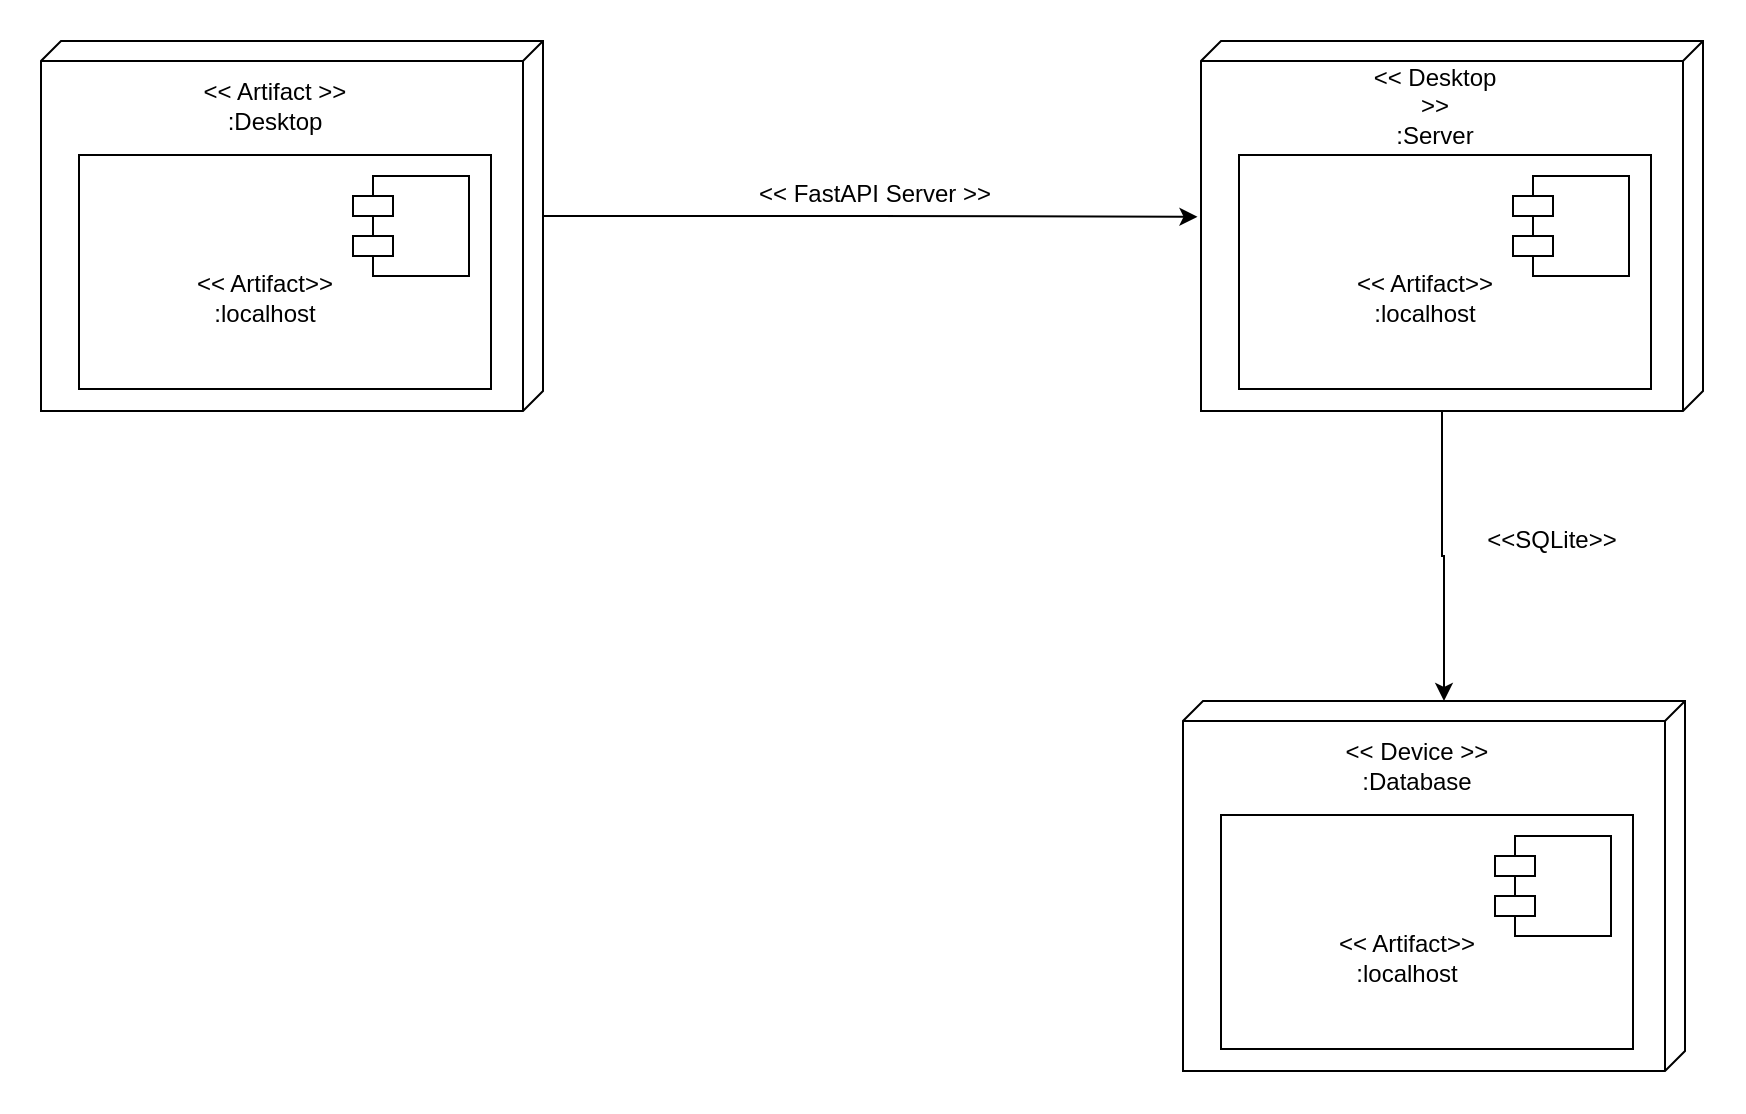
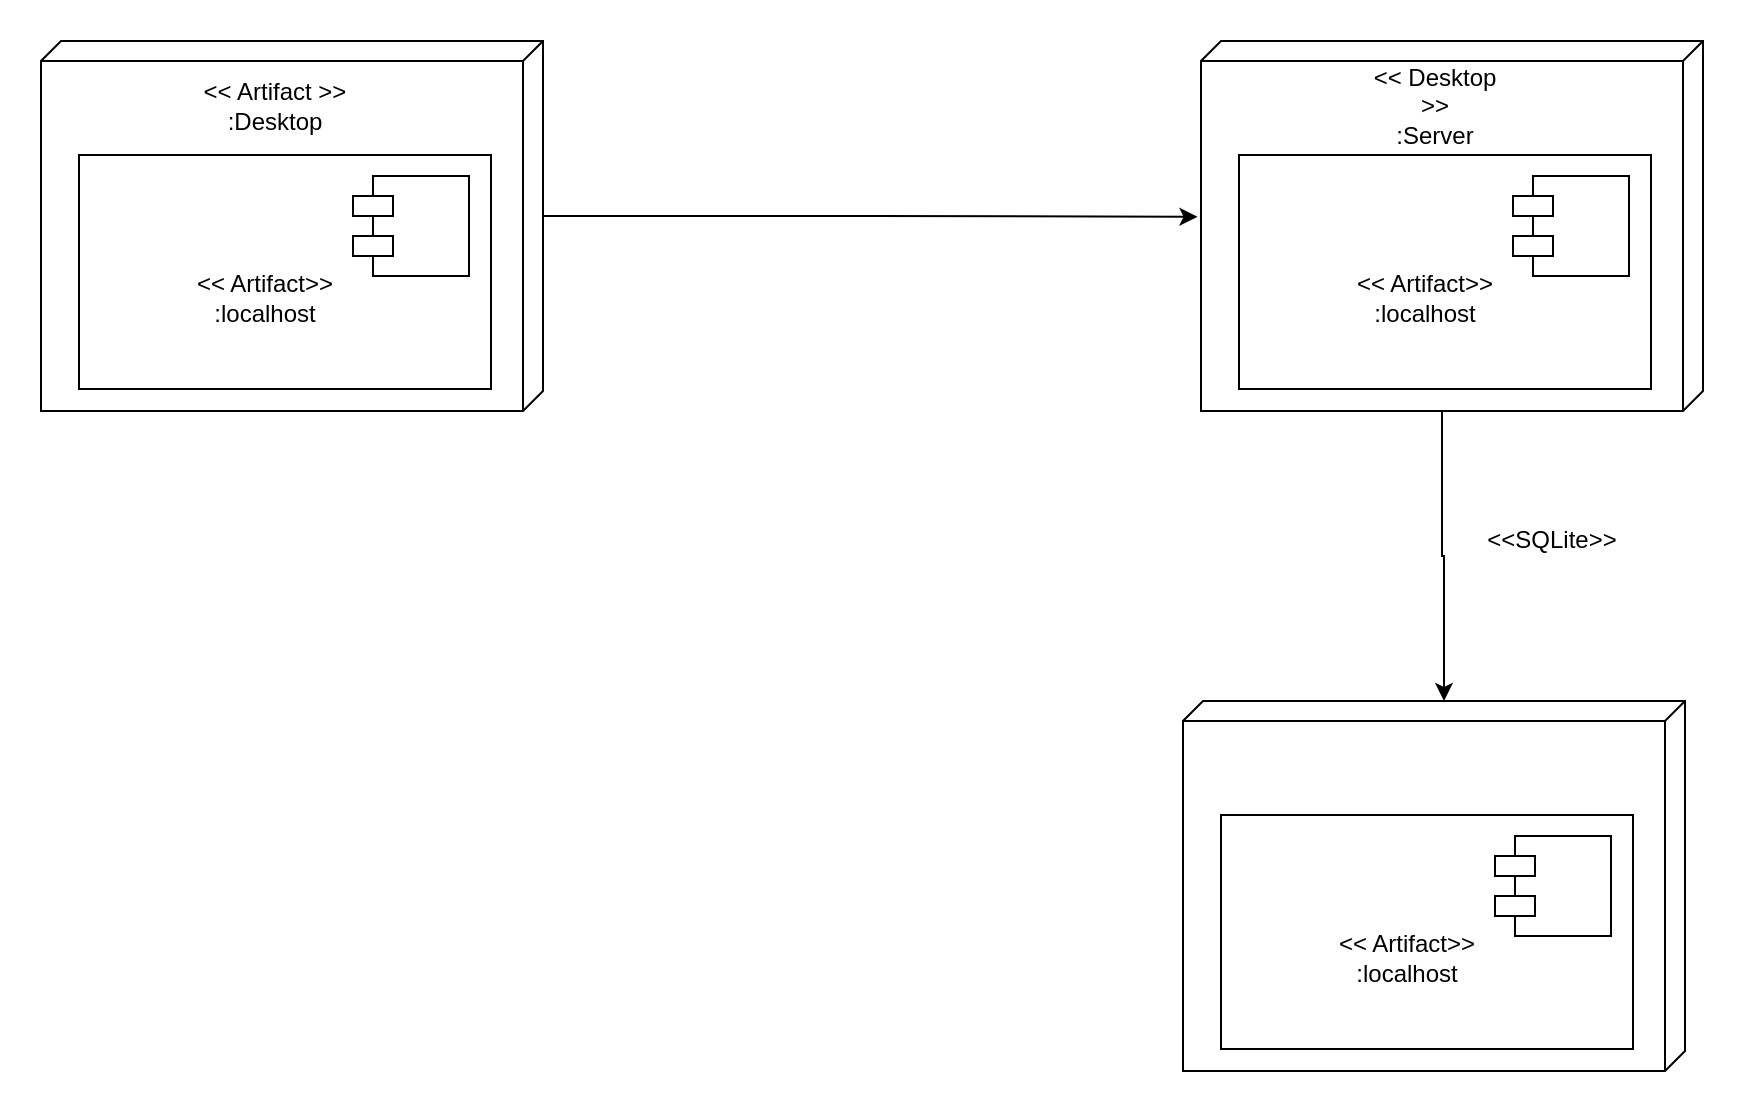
node "<< FastAPI Server >>": removed
node "<< Device >> :Database": removed
